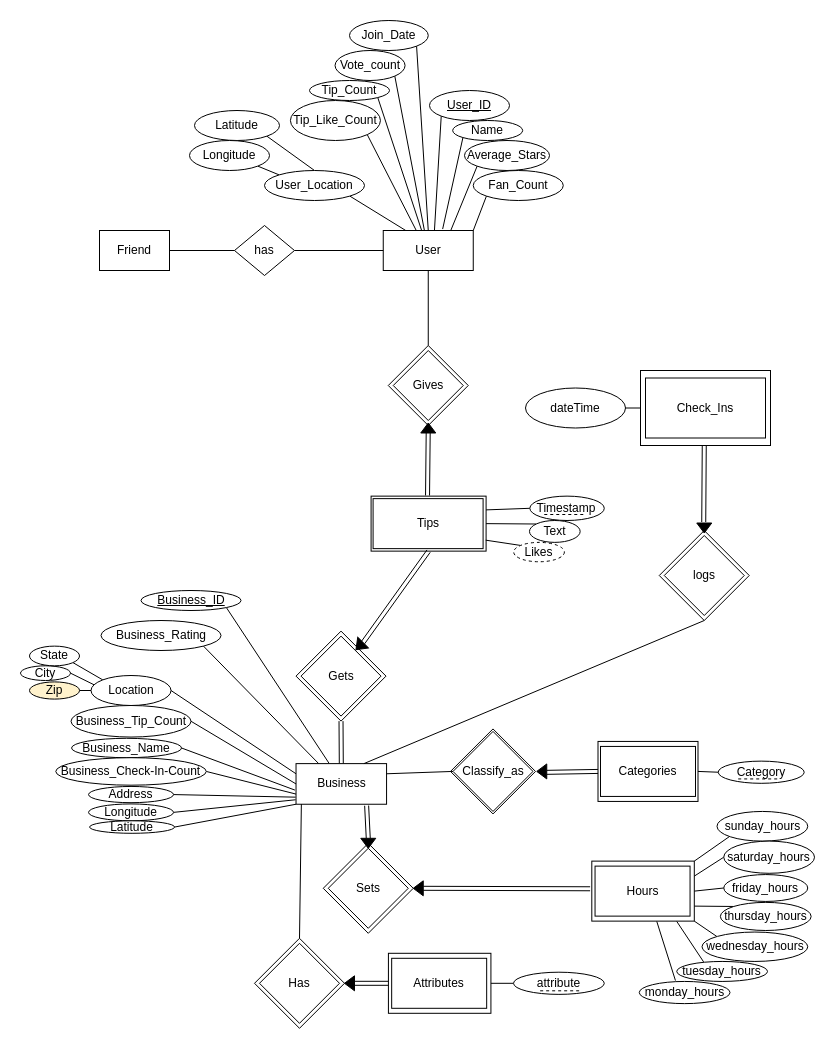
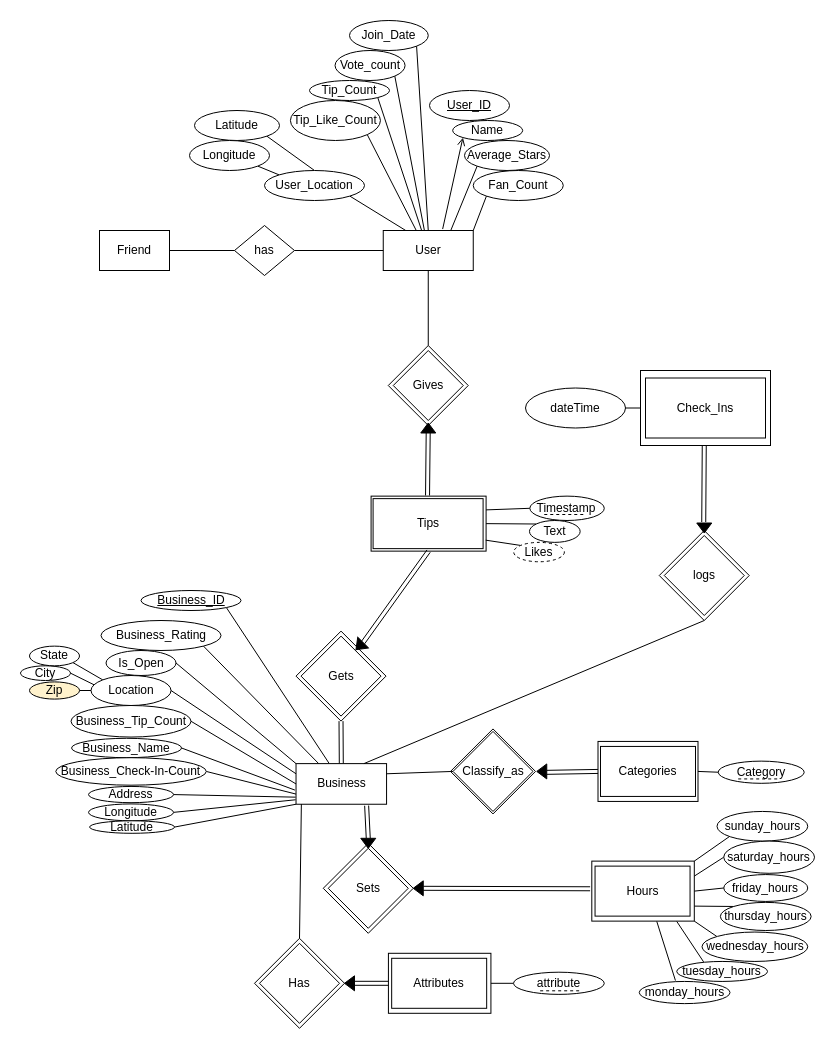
edge "Name" -- "User": arrowhead none -> open
edge "User_ID" -- "User": removed
node "Is_Open": added
edge "Is_Open" -- "Business": added
